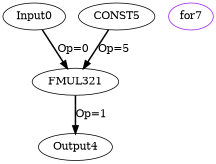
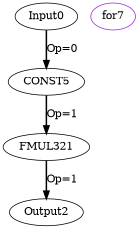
edge "Input0" -> "FMUL321": now "Input0" -> "CONST5"
edge "CONST5" -> "FMUL321": label "Op=5" -> "Op=1"
node "Output4": label "Output4" -> "Output2"
